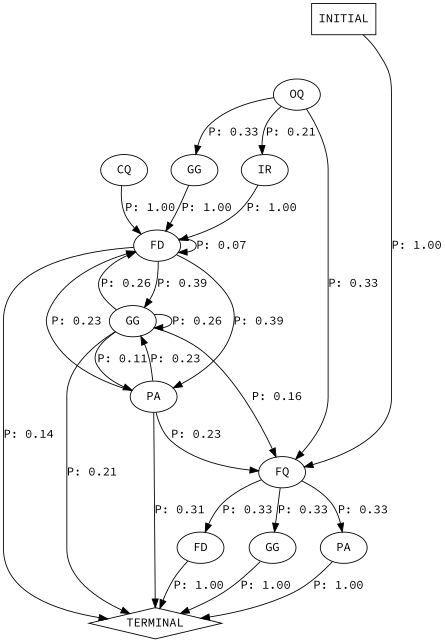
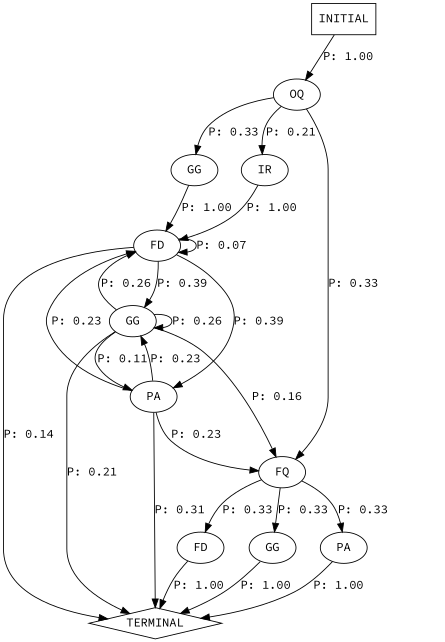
node "CQ": removed
edge "INITIAL" -> "FQ": now "INITIAL" -> "OQ"
